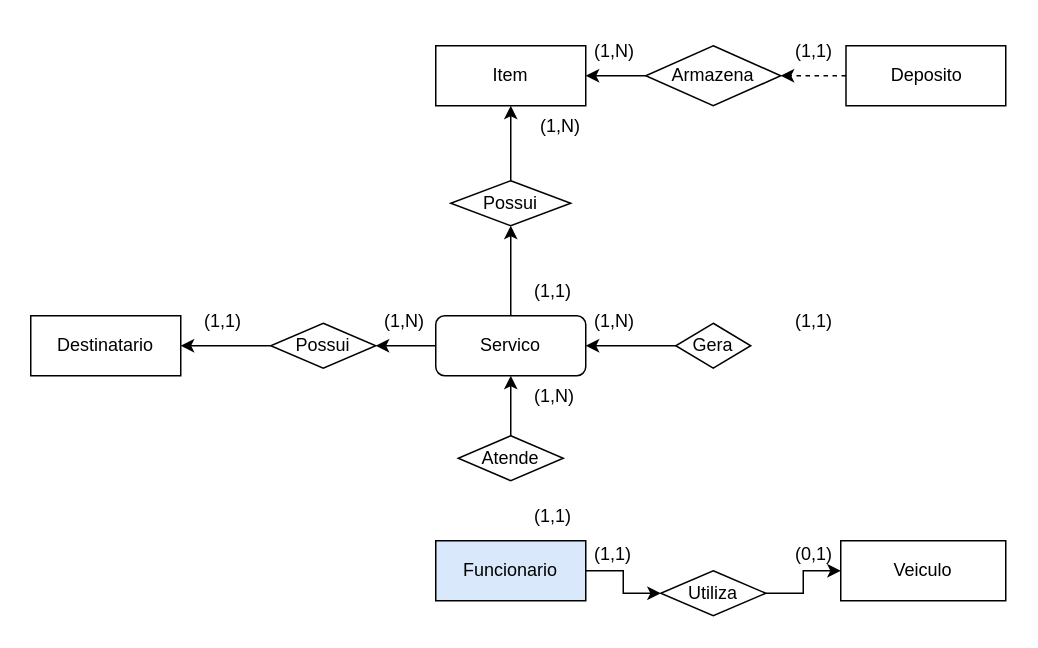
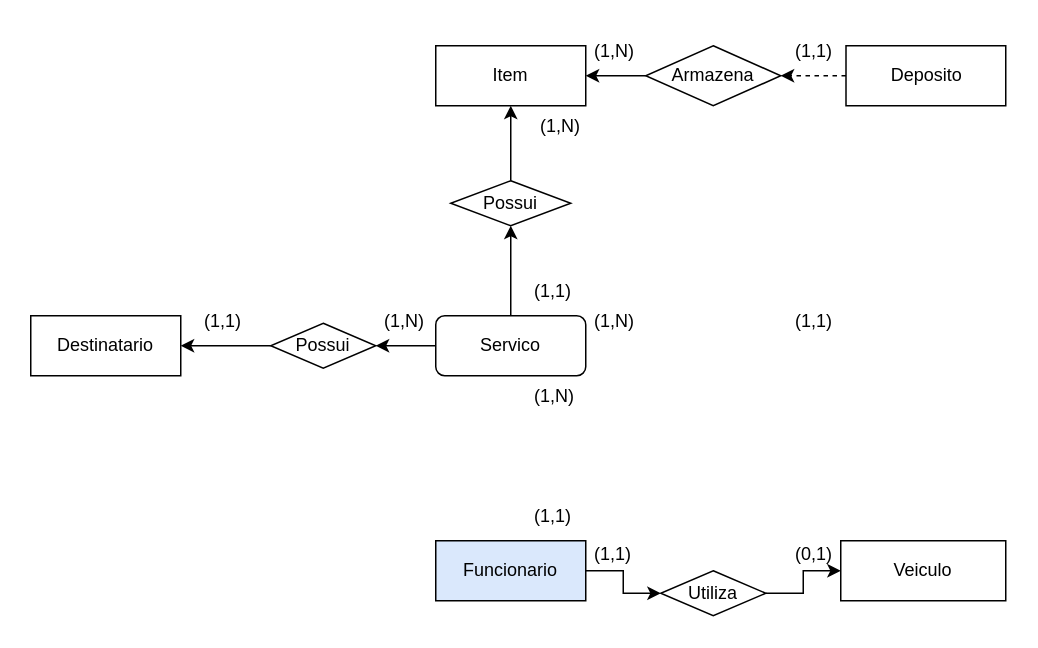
edge "Gera" -> "Servico": removed
node "Gera": removed
edge "Atende" -> "Servico": removed
node "Atende": removed
